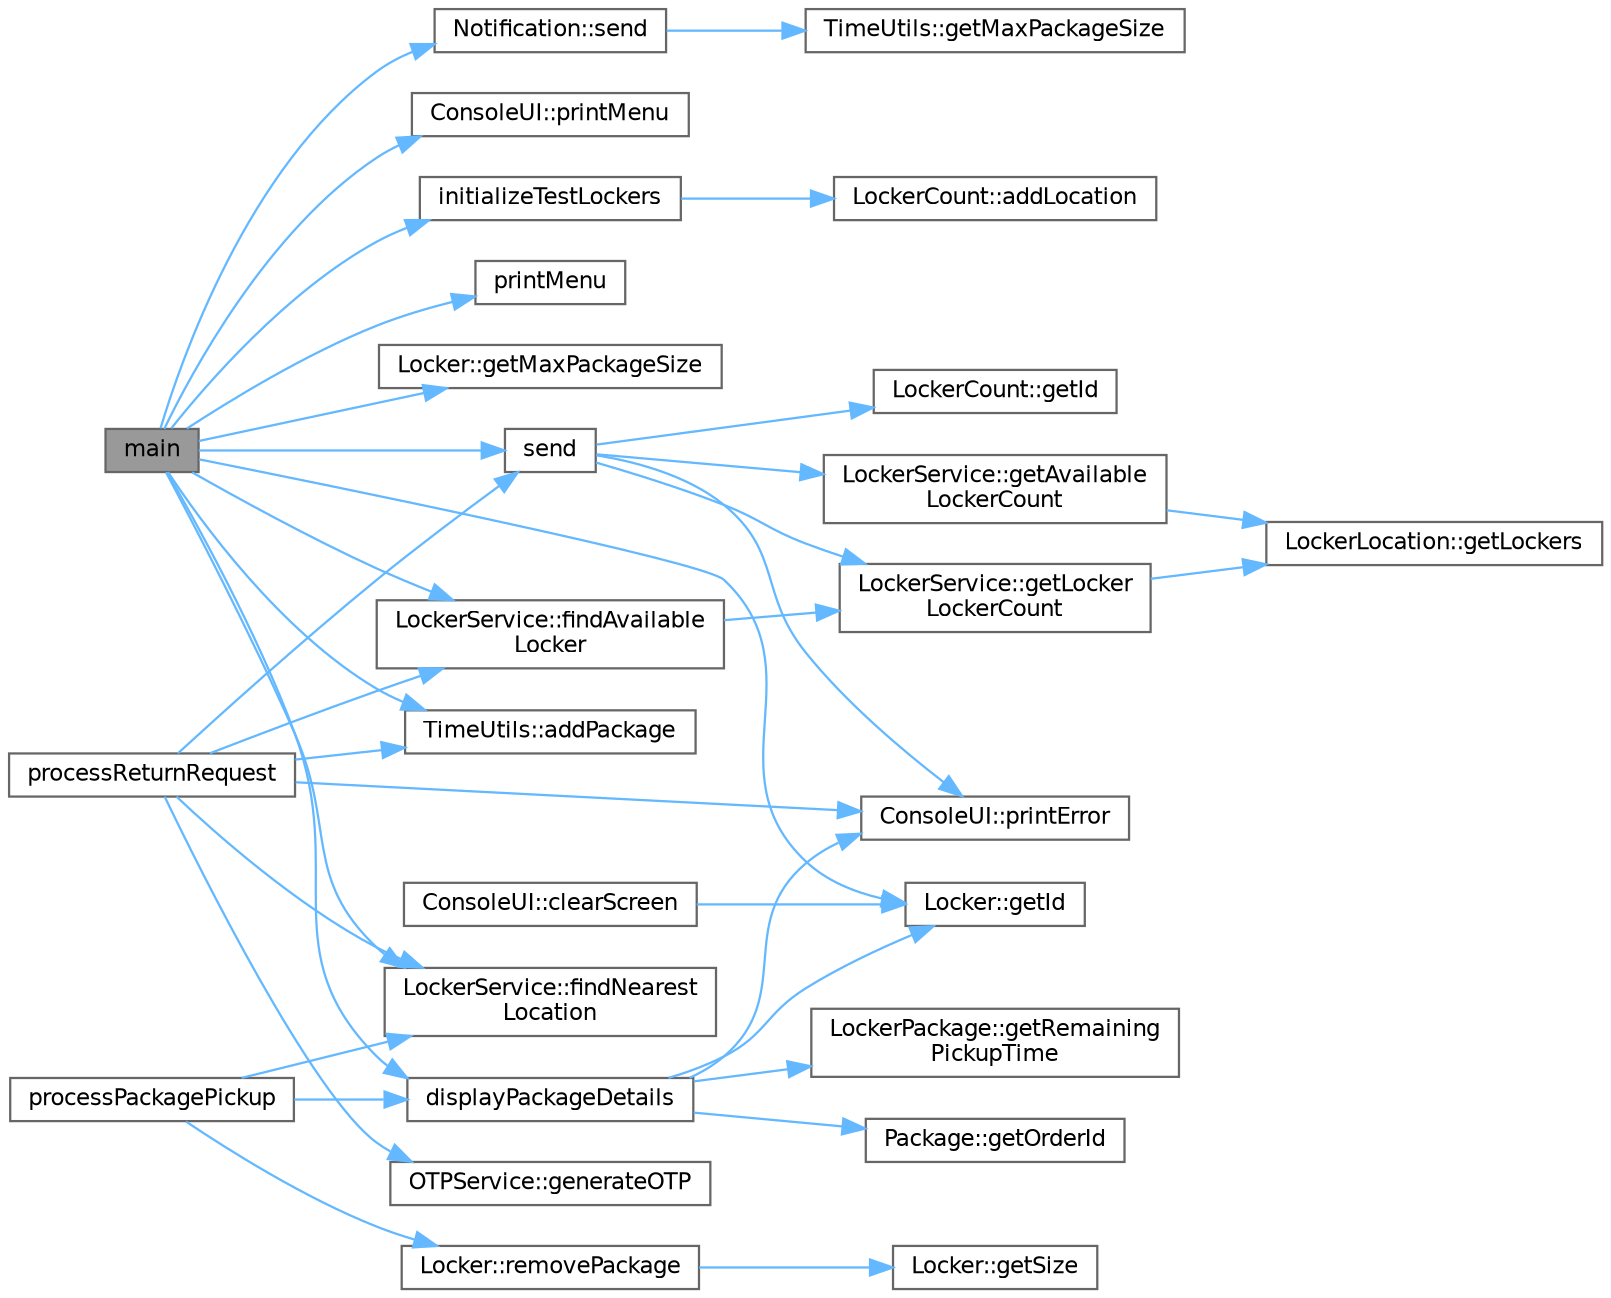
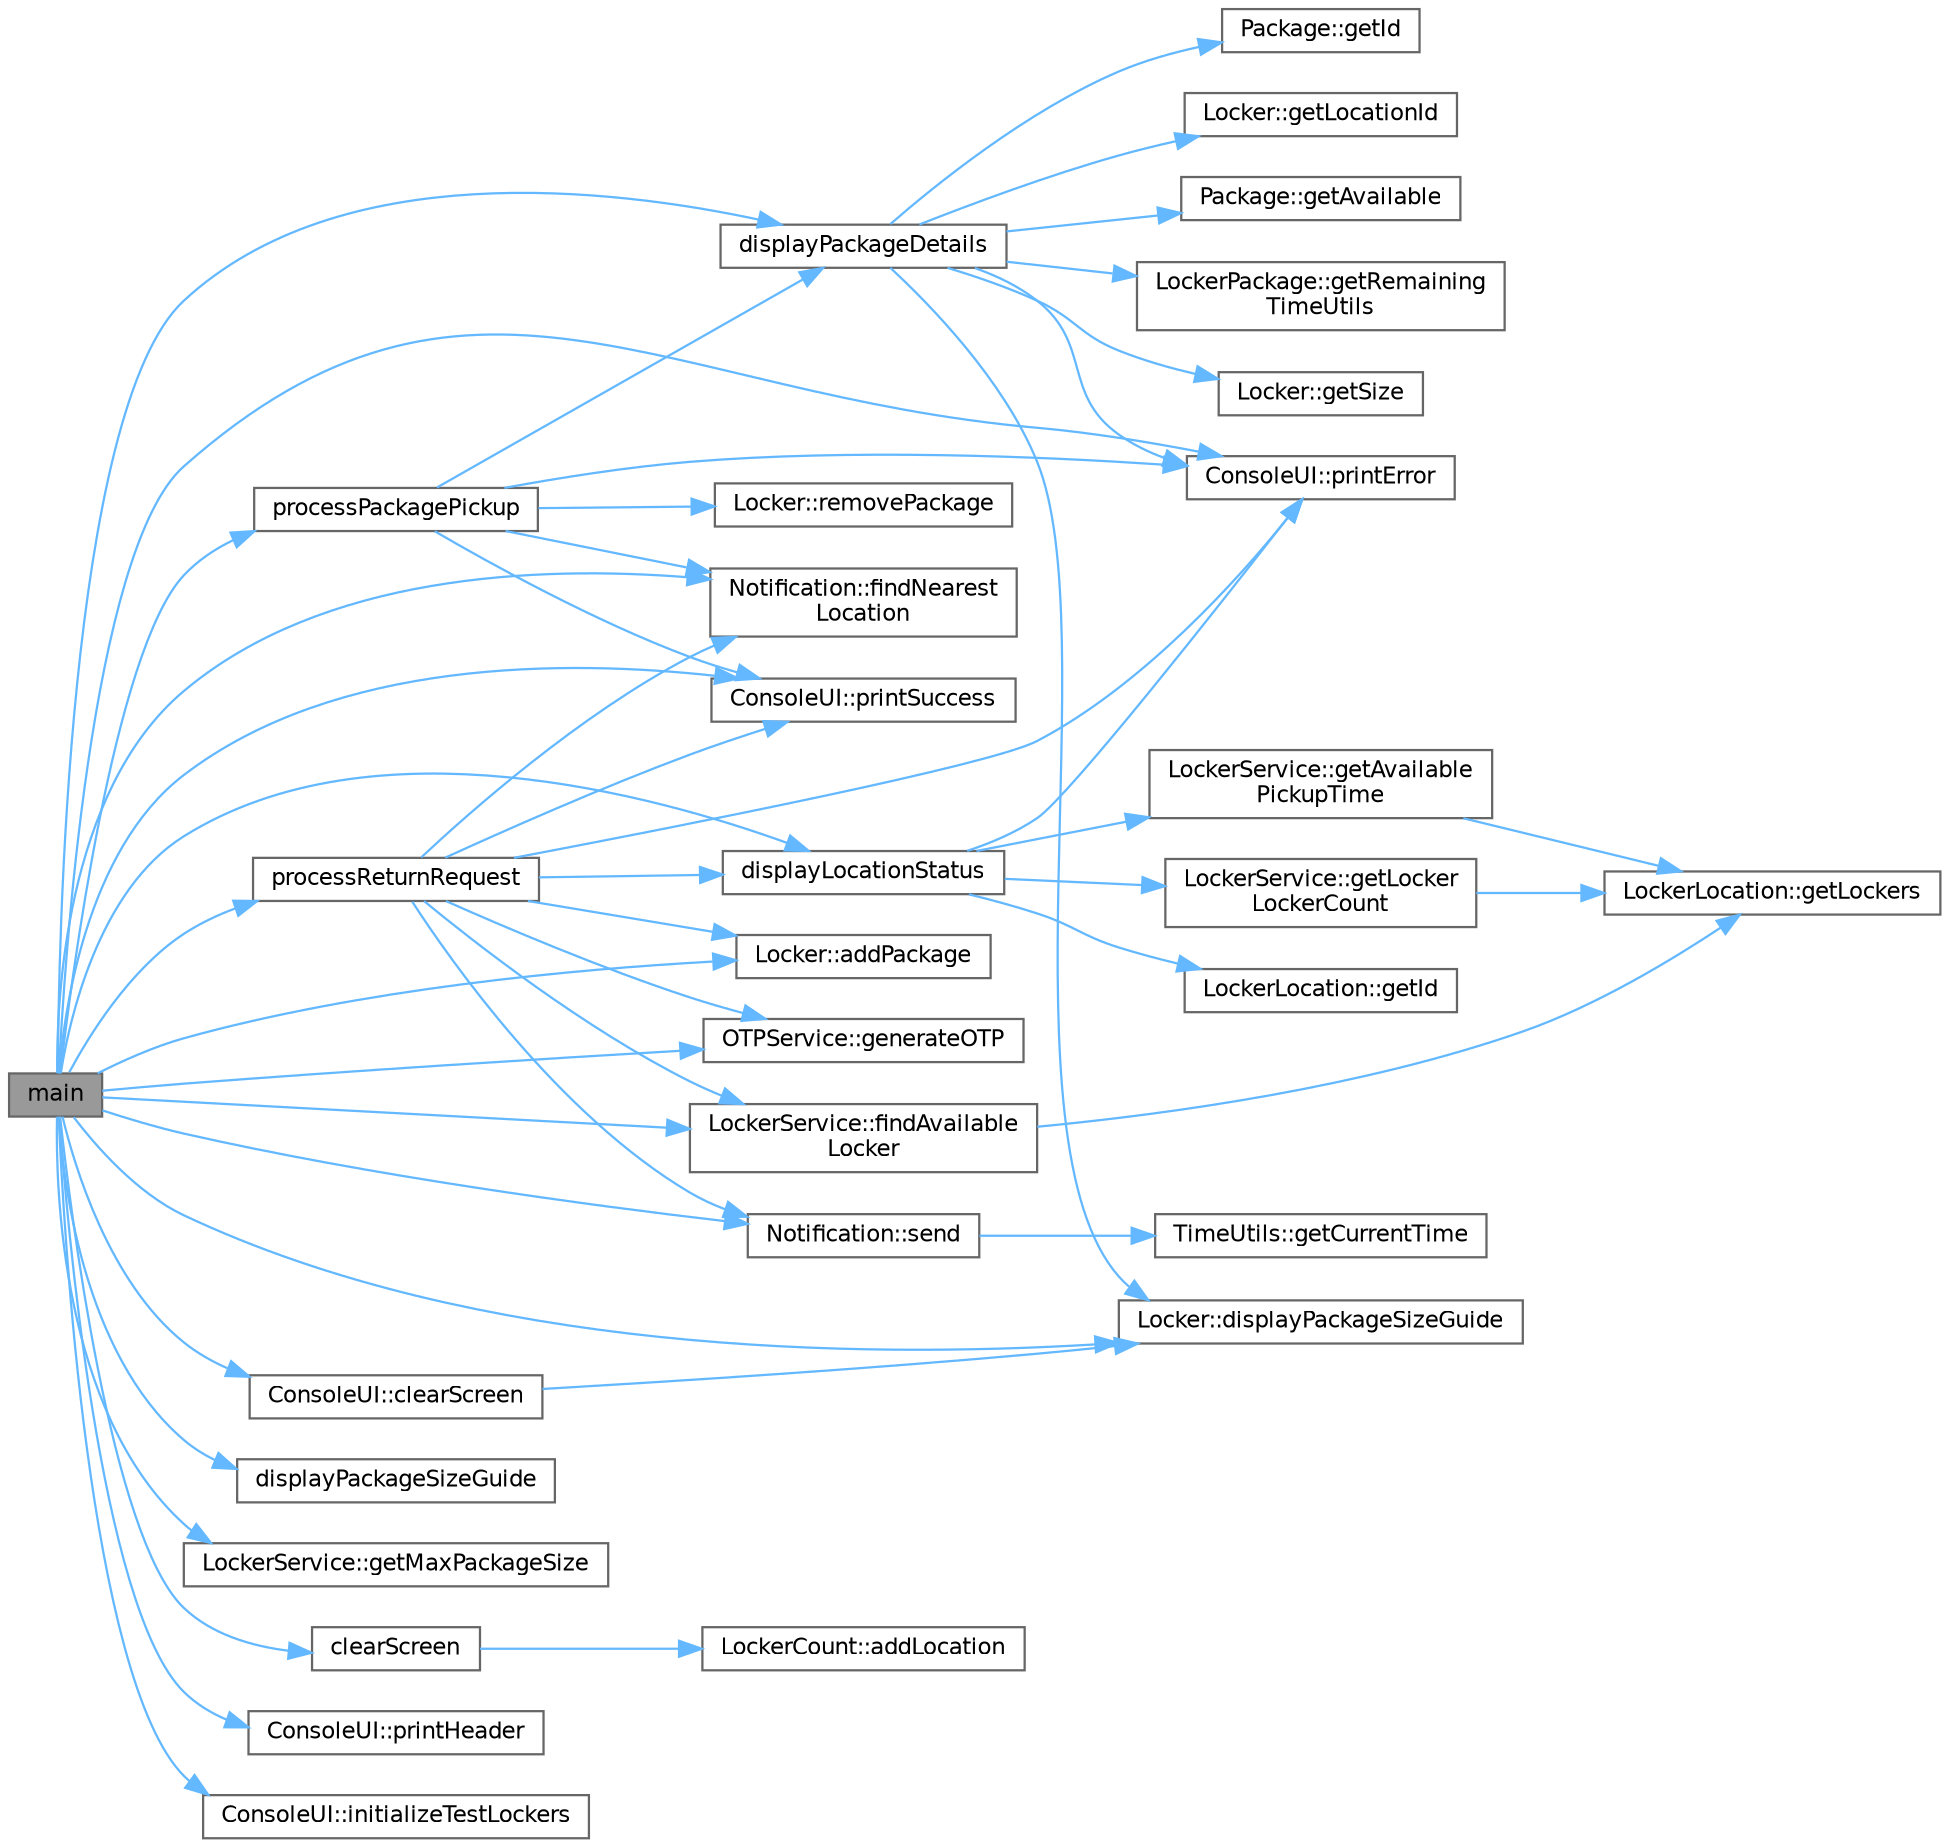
node "TimeUtils::getMaxPackageSize": label "TimeUtils::getMaxPackageSize" -> "TimeUtils::getCurrentTime"
node "Package::getId": added
node "ConsoleUI::printMenu": label "ConsoleUI::printMenu" -> "ConsoleUI::initializeTestLockers"
node "Locker::getLocationId": added
node "initializeTestLockers": label "initializeTestLockers" -> "clearScreen"
node "printMenu": label "printMenu" -> "displayPackageSizeGuide"
edge "main" -> "ConsoleUI::printError": added
node "Locker::getMaxPackageSize": label "Locker::getMaxPackageSize" -> "LockerService::getMaxPackageSize"
node "LockerCount::getId": label "LockerCount::getId" -> "LockerLocation::getId"
node "send": label "send" -> "displayLocationStatus"
edge "processPackagePickup" -> "ConsoleUI::printError": added
node "LockerService::getAvailable LockerCount": label "LockerService::getAvailable LockerCount" -> "LockerService::getAvailable PickupTime"
edge "LockerService::findAvailable Locker" -> "LockerService::getLocker LockerCount": now "LockerService::findAvailable Locker" -> "LockerLocation::getLockers"
node "ConsoleUI::printSuccess": added
node "TimeUtils::addPackage": label "TimeUtils::addPackage" -> "Locker::addPackage"
edge "main" -> "processPackagePickup": added
node "Locker::getId": label "Locker::getId" -> "Locker::displayPackageSizeGuide"
edge "main" -> "processReturnRequest": added
node "LockerService::findNearest Location": label "LockerService::findNearest Location" -> "Notification::findNearest Location"
node "LockerPackage::getRemaining PickupTime": label "LockerPackage::getRemaining PickupTime" -> "LockerPackage::getRemaining TimeUtils"
edge "main" -> "OTPService::generateOTP": added
edge "processReturnRequest" -> "Notification::send": added
node "Package::getOrderId": label "Package::getOrderId" -> "Package::getAvailable"
edge "main" -> "ConsoleUI::clearScreen": added
edge "Locker::removePackage" -> "Locker::getSize": now "displayPackageDetails" -> "Locker::getSize"
node "ConsoleUI::printHeader": added
